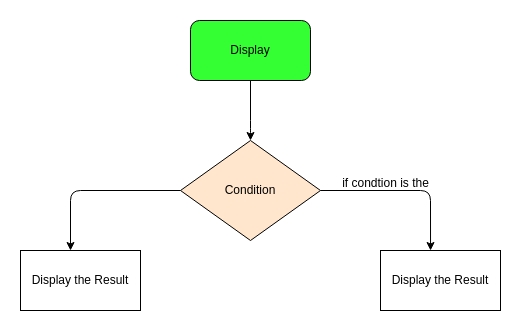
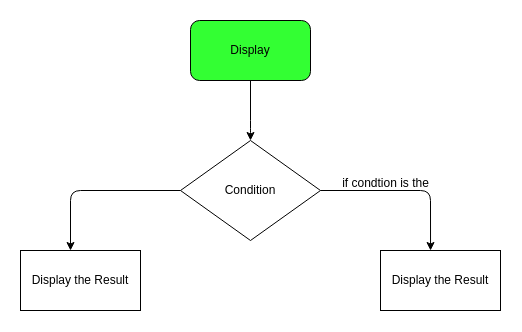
node "Condition": fillcolor #ffe6cc -> #ffffff
